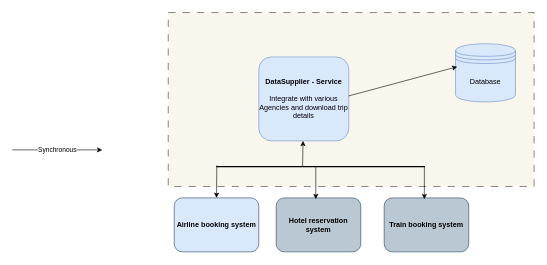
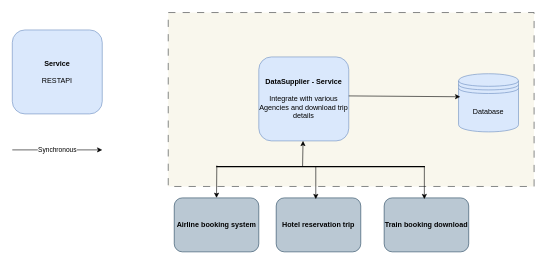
node "Service RESTAPI": added
node "Database": moved (486, 73) -> (489, 103)
node "Airline booking system": fillcolor #dae8fc -> #bac8d3
node "Hotel reservation system": label "Hotel reservation system" -> "Hotel reservation trip"
node "Train booking system": label "Train booking system" -> "Train booking download"
